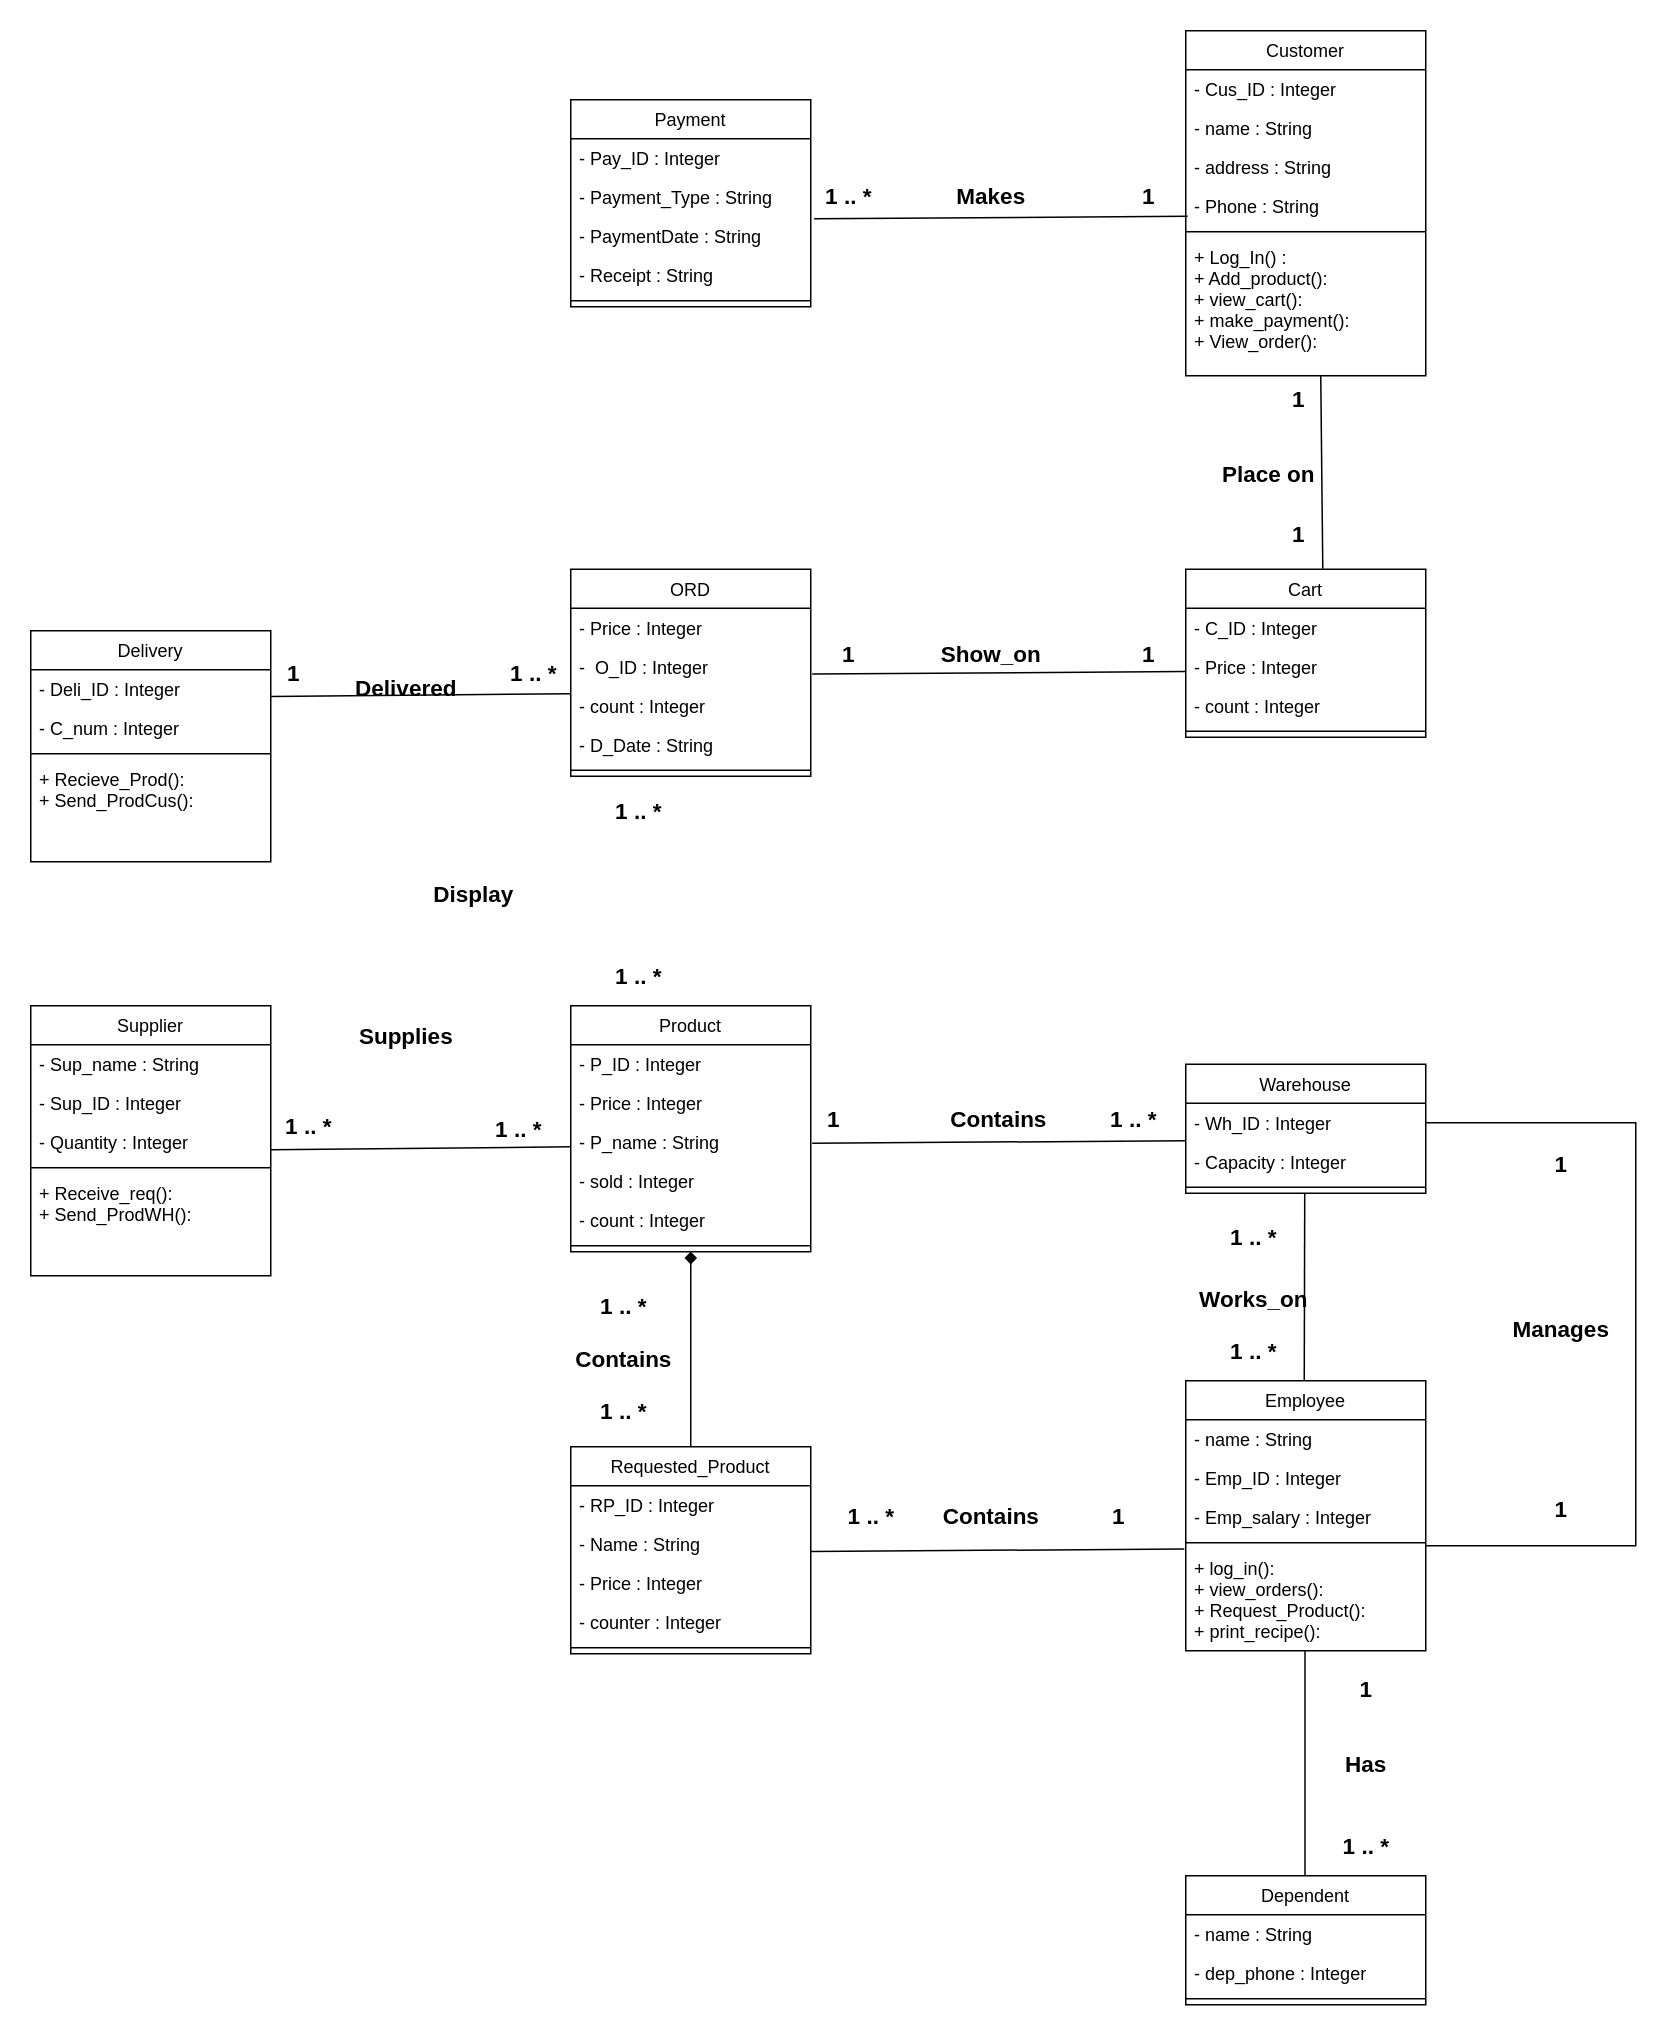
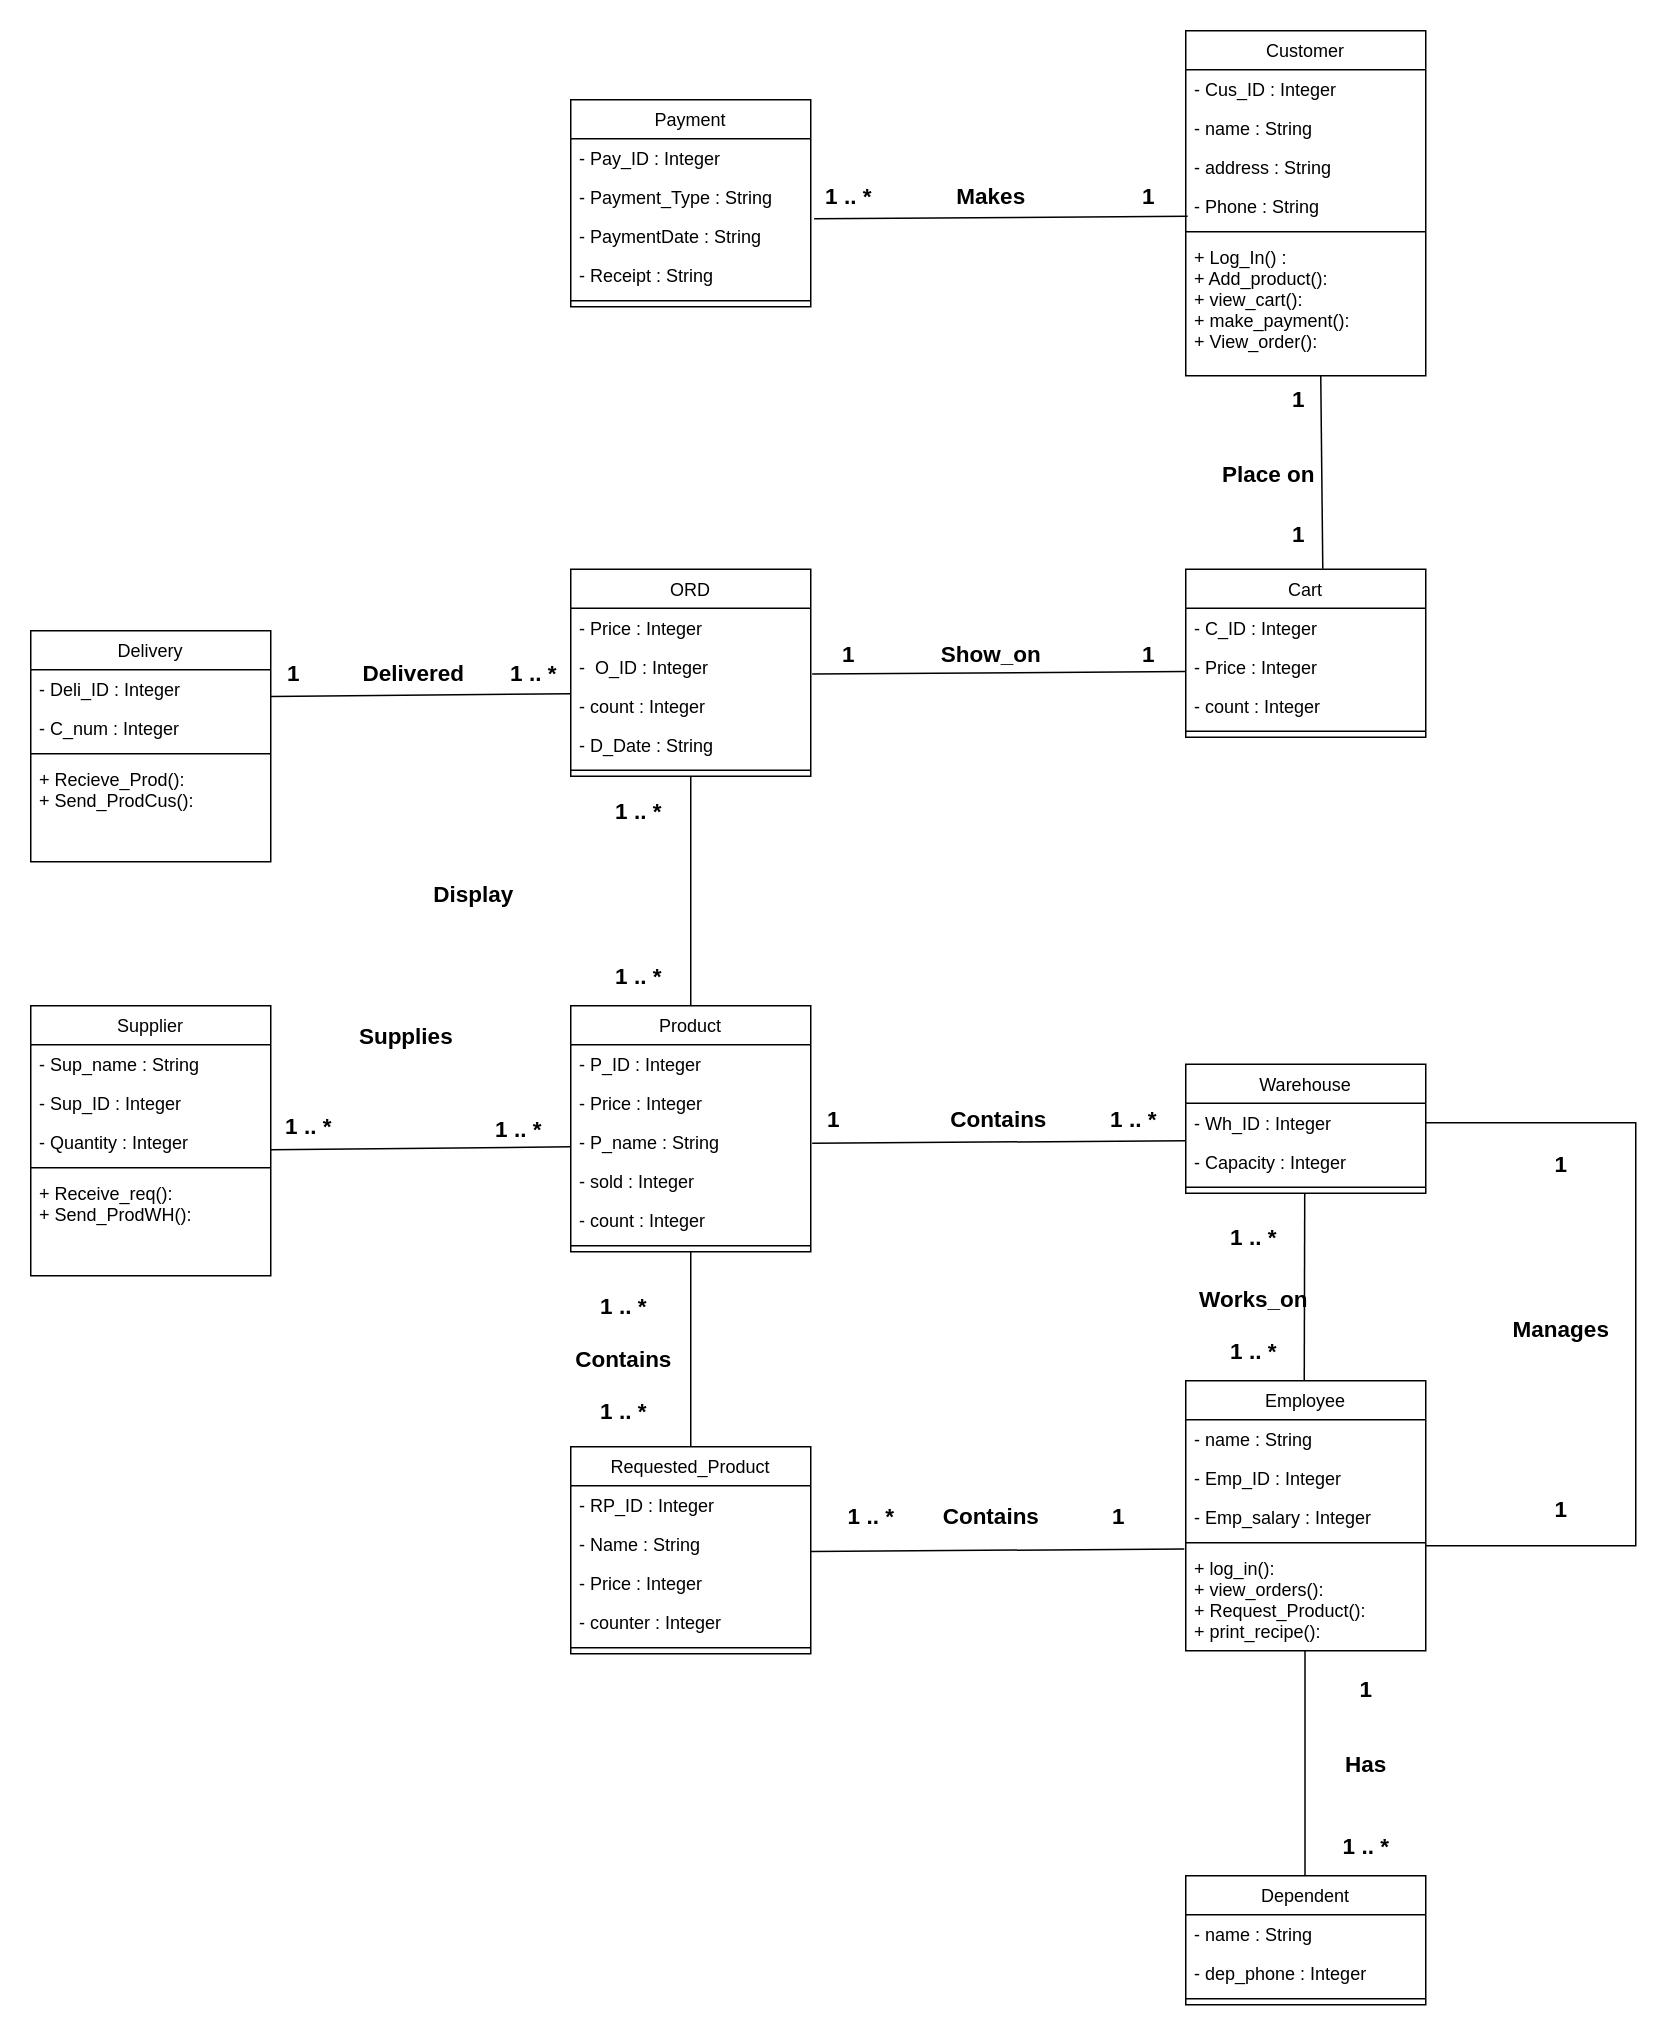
node "Delivered": moved (406, 688) -> (413, 673)
edge "ORD" -- "Product": added
edge "Requested_Product" -> "Product": arrowhead diamond -> none
